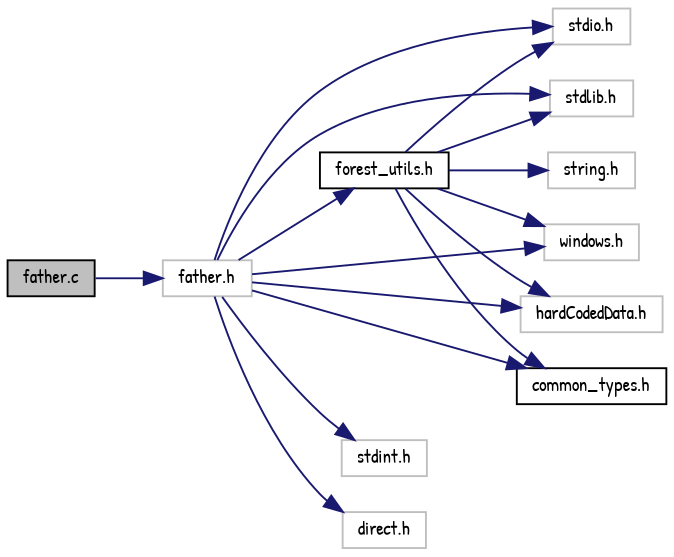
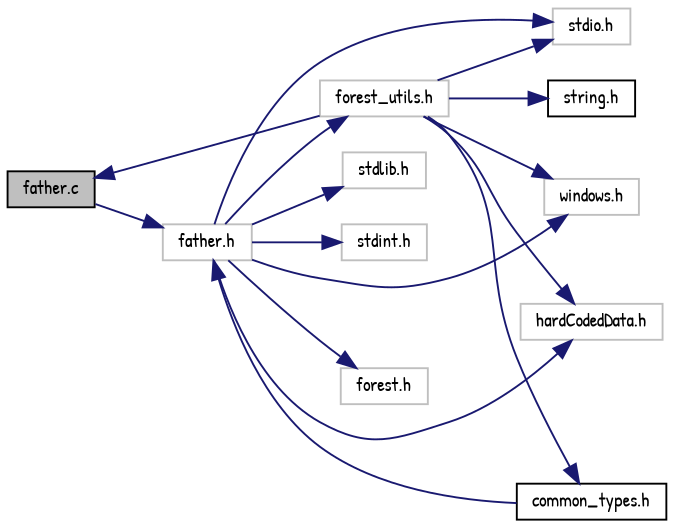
edge "forest_utils.h" -> "stdlib.h": now "forest_utils.h" -> "father.c"
node "forest_utils.h": color black -> grey75
node "string.h": color grey75 -> black
edge "father.h" -> "common_types.h": reversed
node "direct.h": label "direct.h" -> "forest.h"
